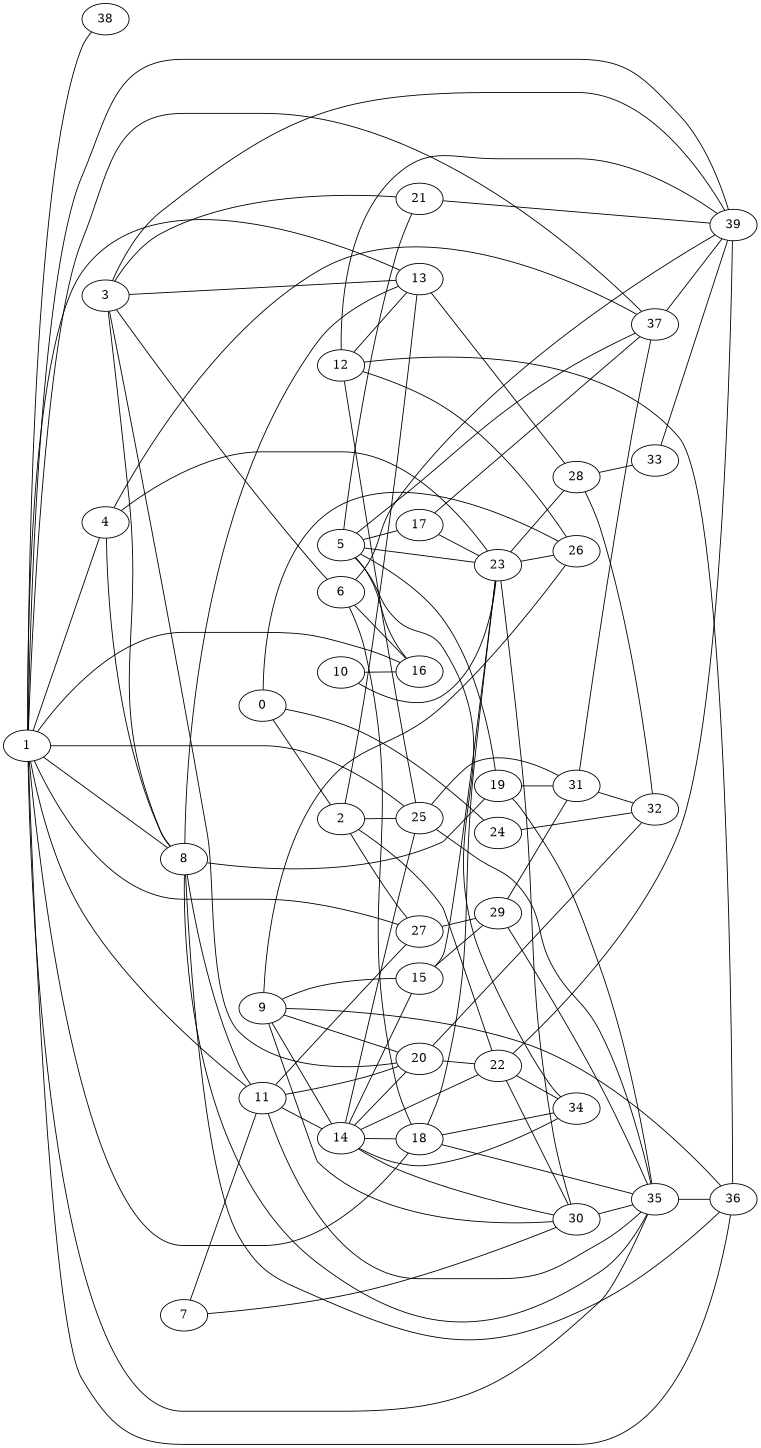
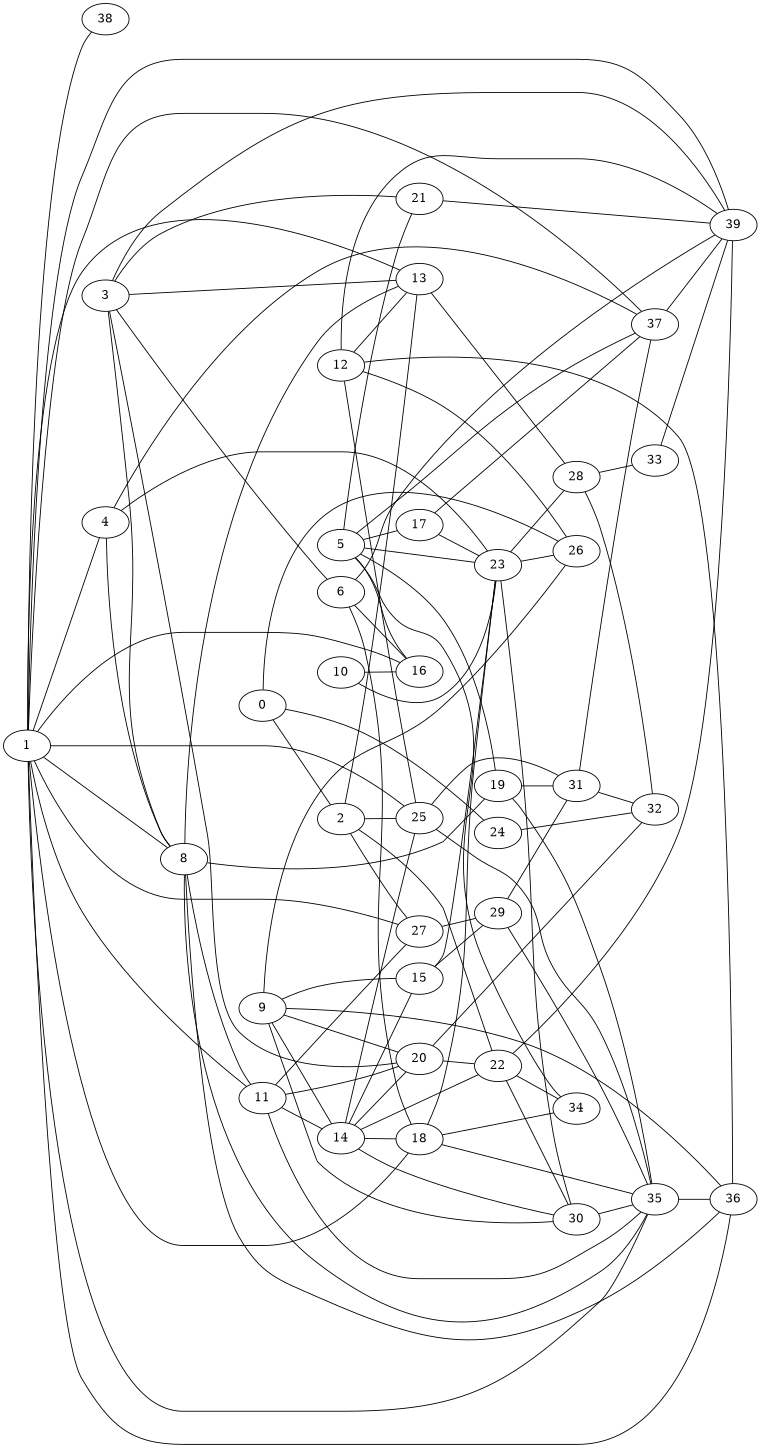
edge "34" -- "14": removed
node "7": removed
